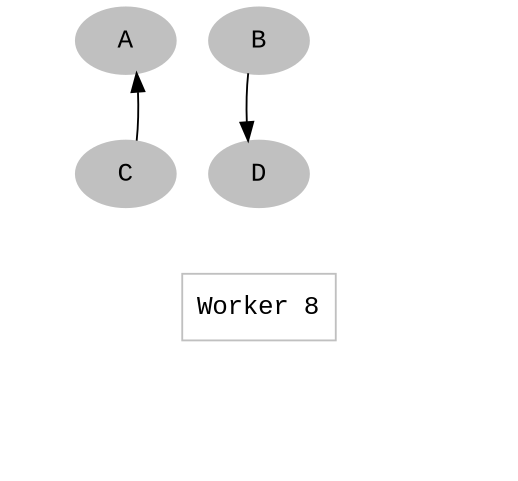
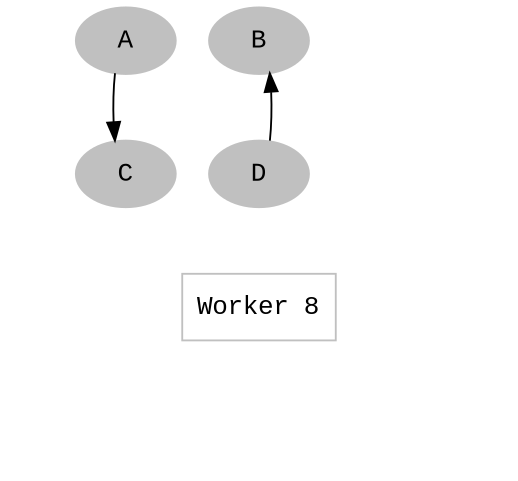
edge "B" -> "D": reversed
edge "C" -> "A": reversed
